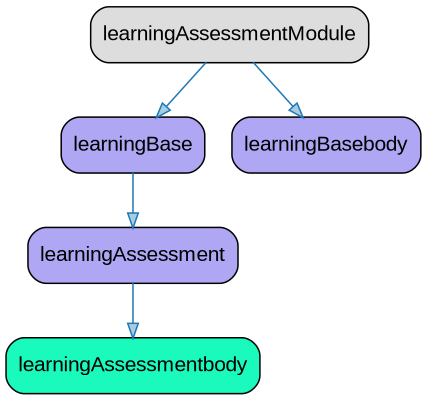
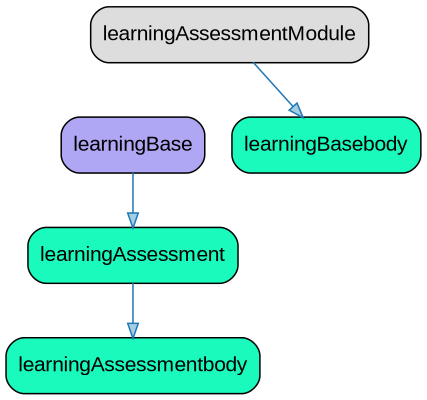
edge "learningAssessmentModule" -> "learningBase": removed
node "learningBasebody": fillcolor #afa7f4 -> #1afabc
node "learningAssessment": fillcolor #afa7f4 -> #1afabc
